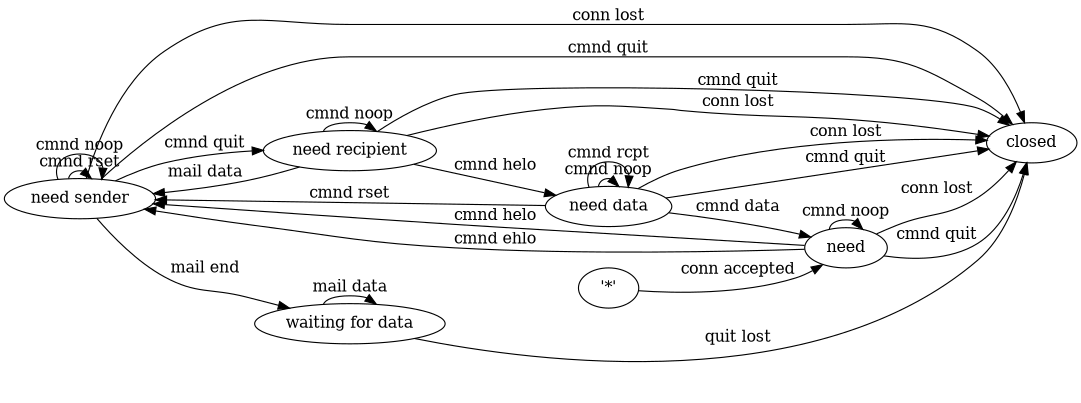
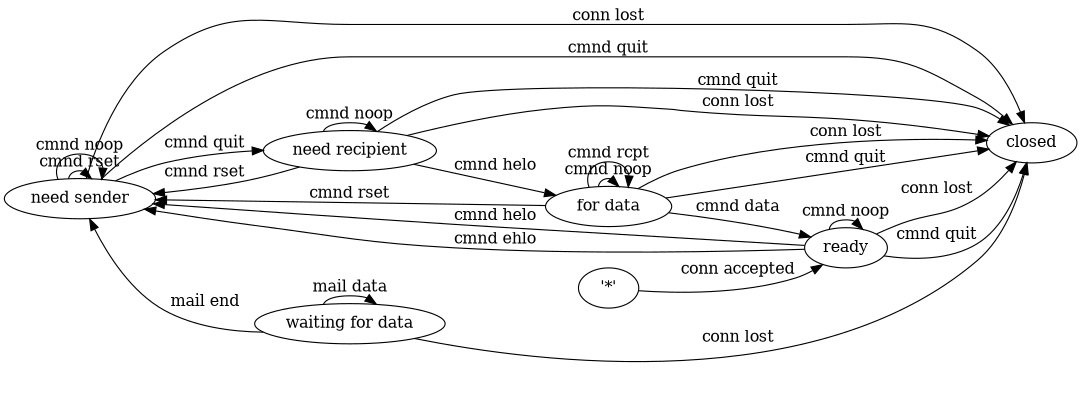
edge "need recipient" -> "need sender": label "mail data" -> "cmnd rset"
node "need data": label "need data" -> "for data"
node "need": label "need" -> "ready"
edge "need sender" -> "waiting for data": reversed
edge "waiting for data" -> "closed": label "quit lost" -> "conn lost"
